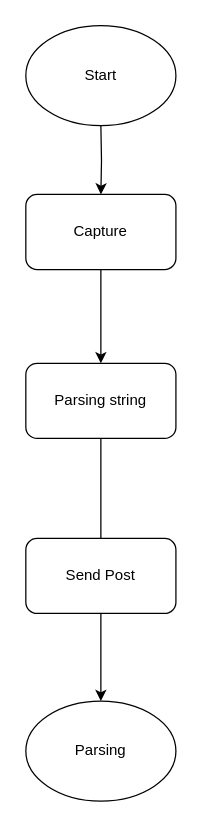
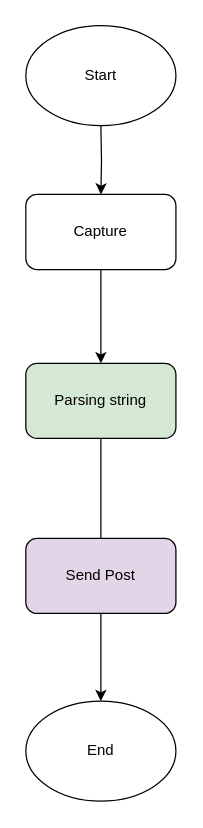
node "Parsing string": fillcolor #ffffff -> #d5e8d4
node "Send Post": fillcolor #ffffff -> #e1d5e7
node "Parsing": label "Parsing" -> "End"
